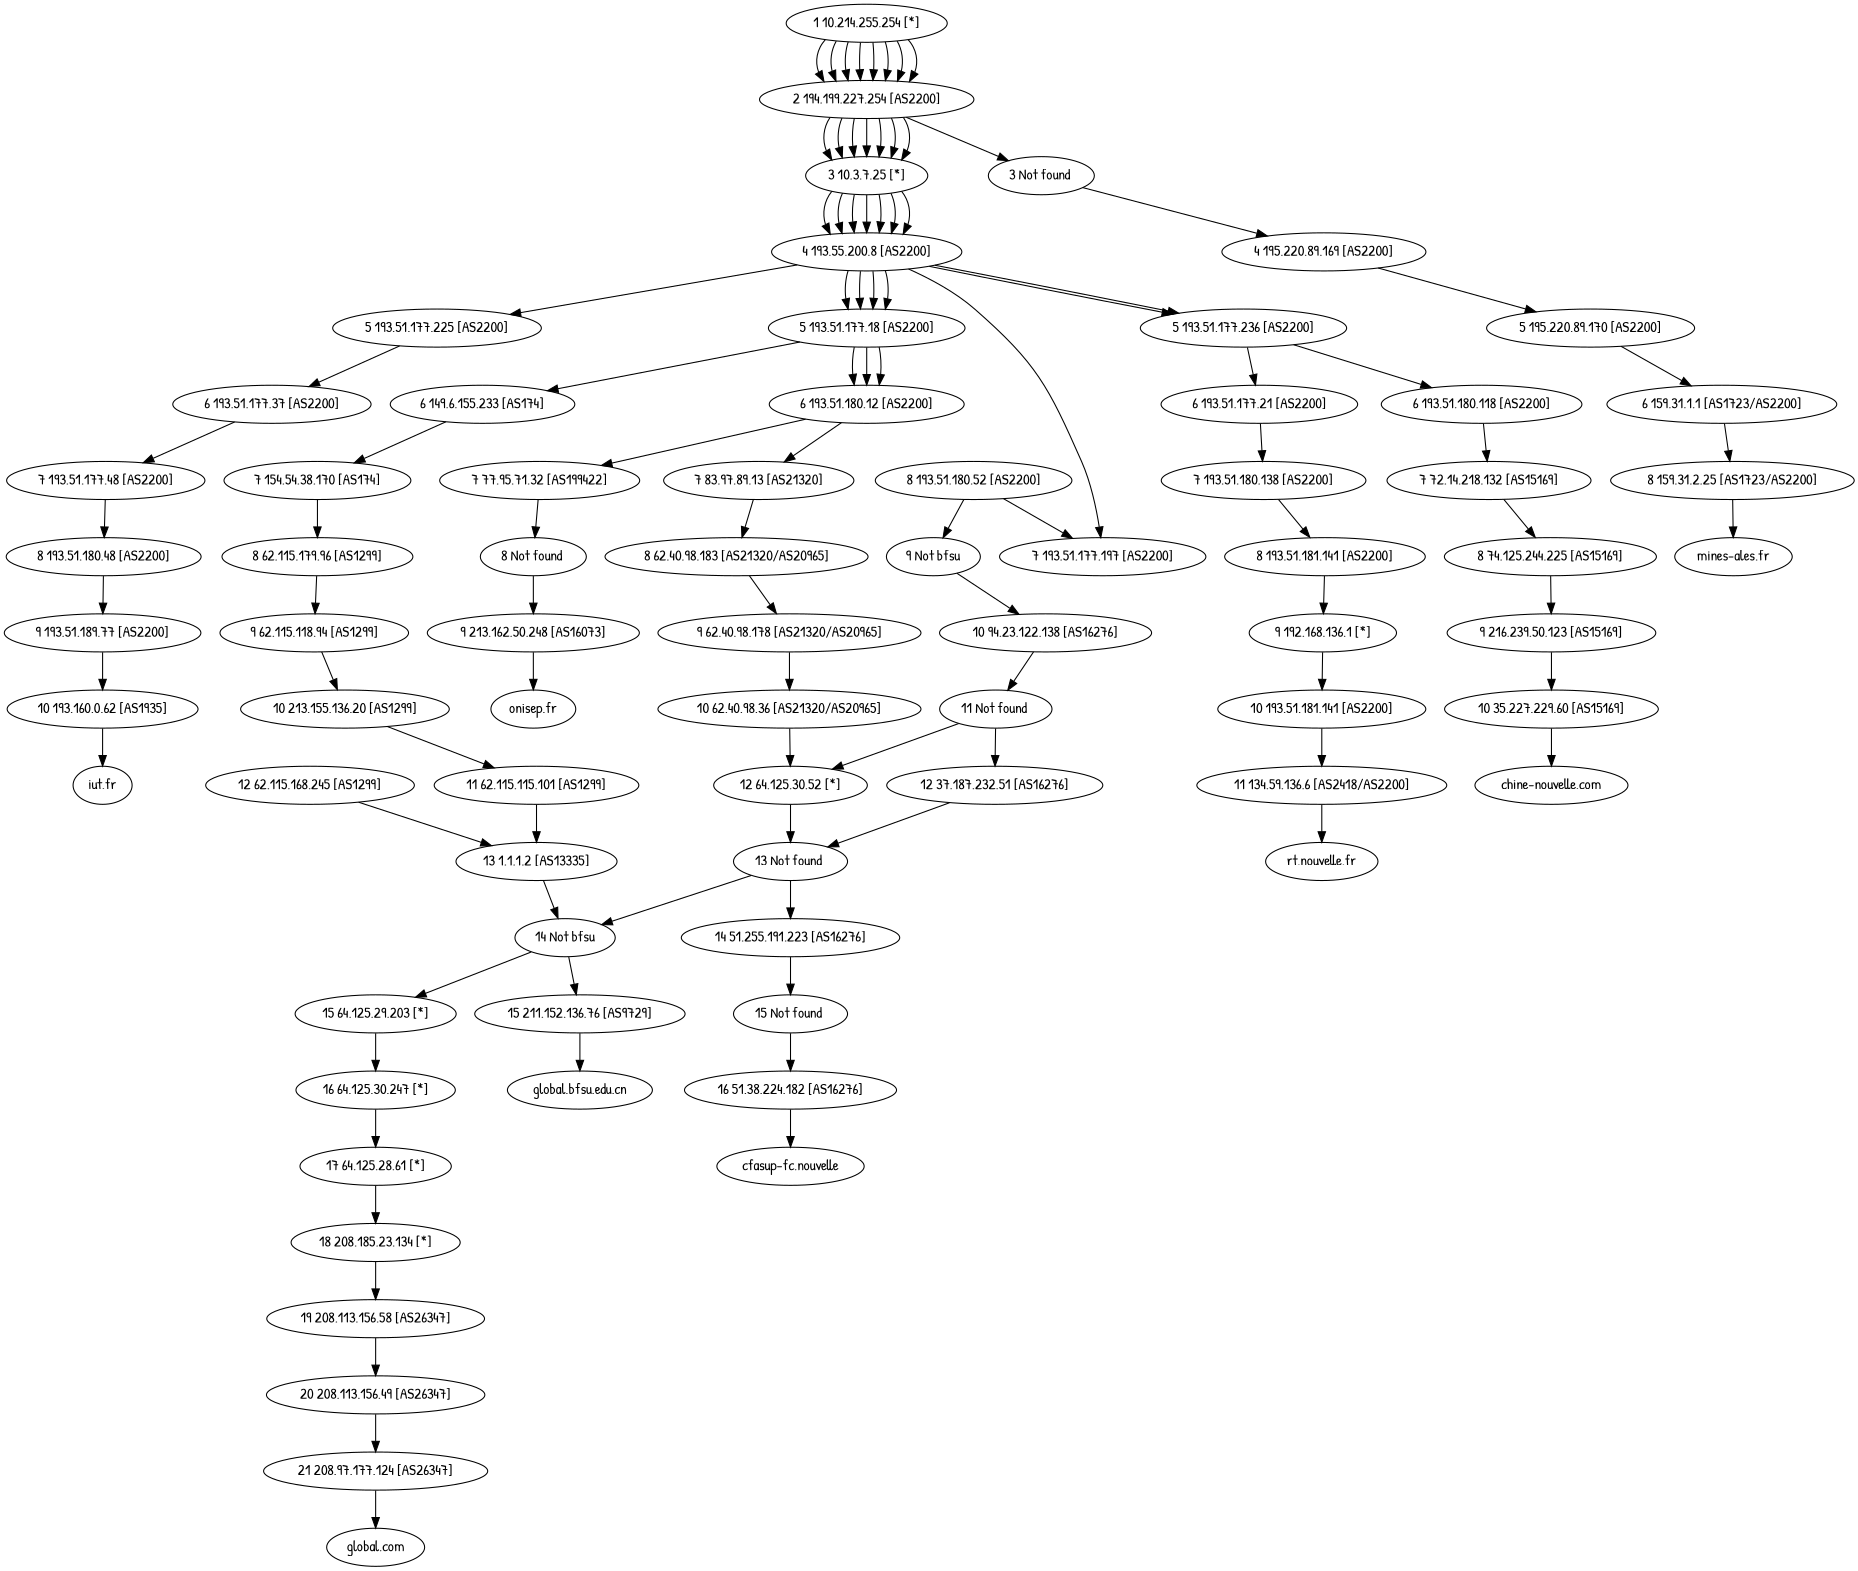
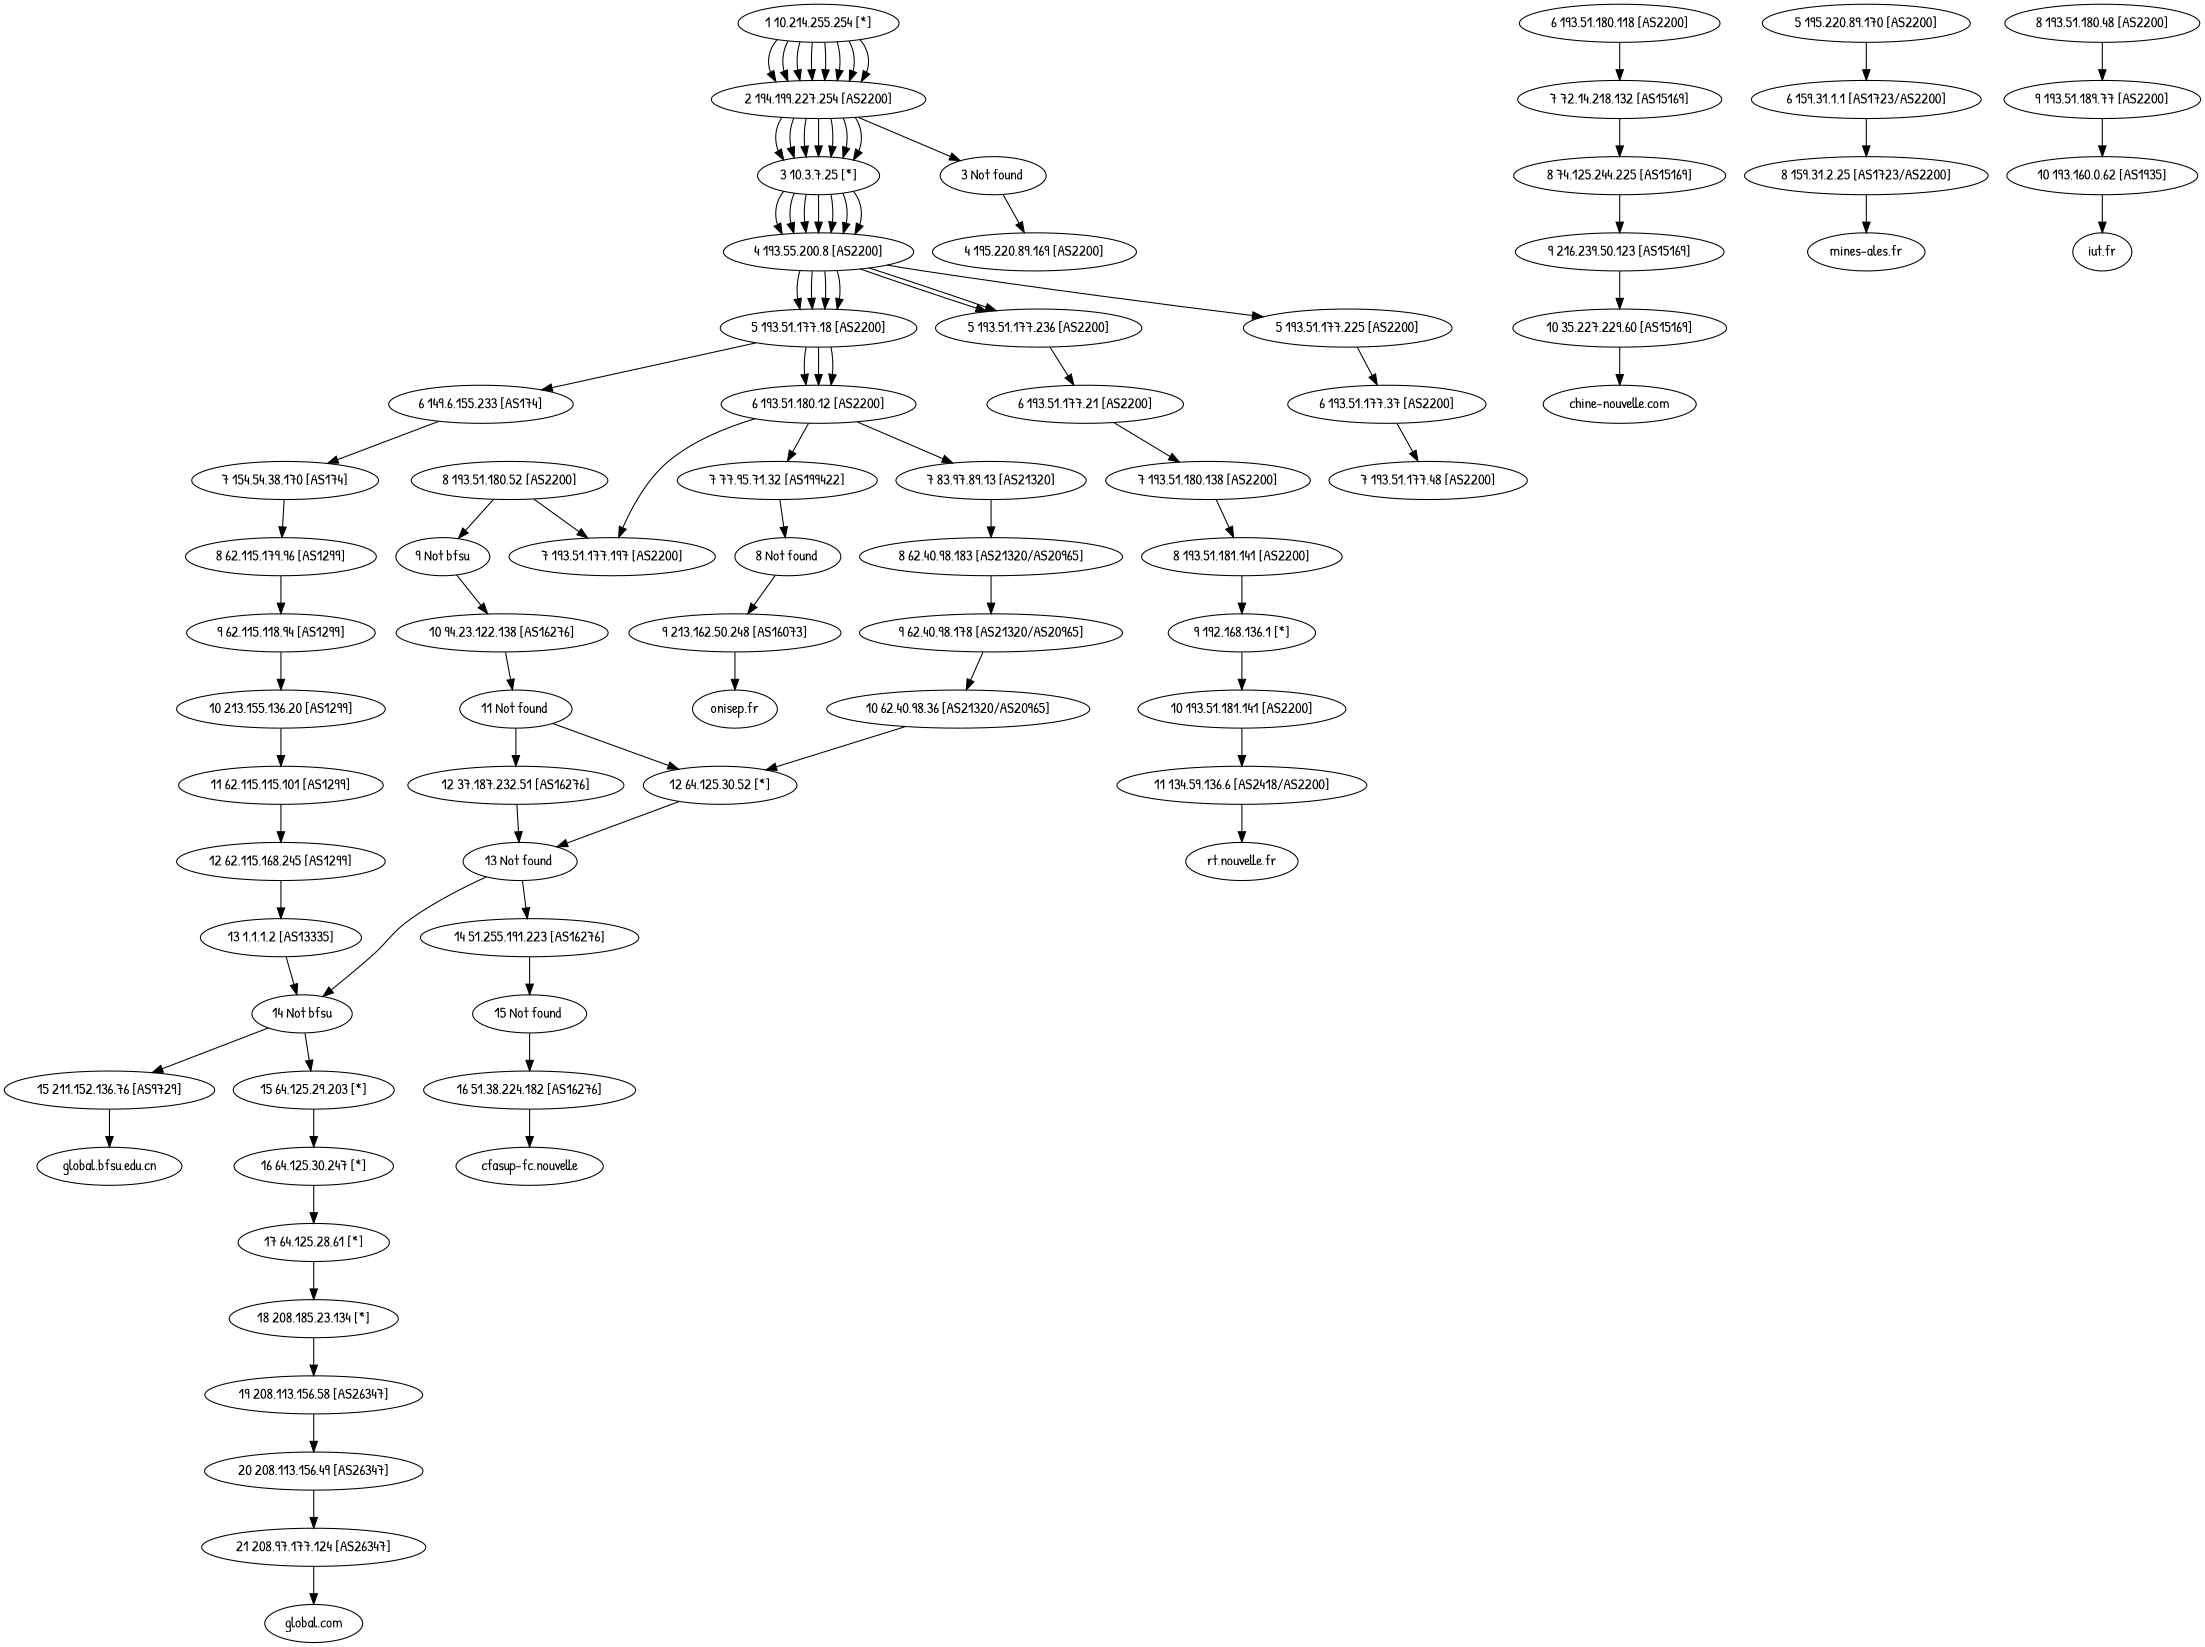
edge "4 195.220.89.169 [AS2200]" -> "5 195.220.89.170 [AS2200]": removed
edge "5 193.51.177.236 [AS2200]" -> "6 193.51.180.118 [AS2200]": removed
edge "4 193.55.200.8 [AS2200]" -> "7 193.51.177.197 [AS2200]": now "6 193.51.180.12 [AS2200]" -> "7 193.51.177.197 [AS2200]"
edge "7 193.51.177.48 [AS2200]" -> "8 193.51.180.48 [AS2200]": removed
edge "11 62.115.115.101 [AS1299]" -> "13 1.1.1.2 [AS13335]": now "11 62.115.115.101 [AS1299]" -> "12 62.115.168.245 [AS1299]"
